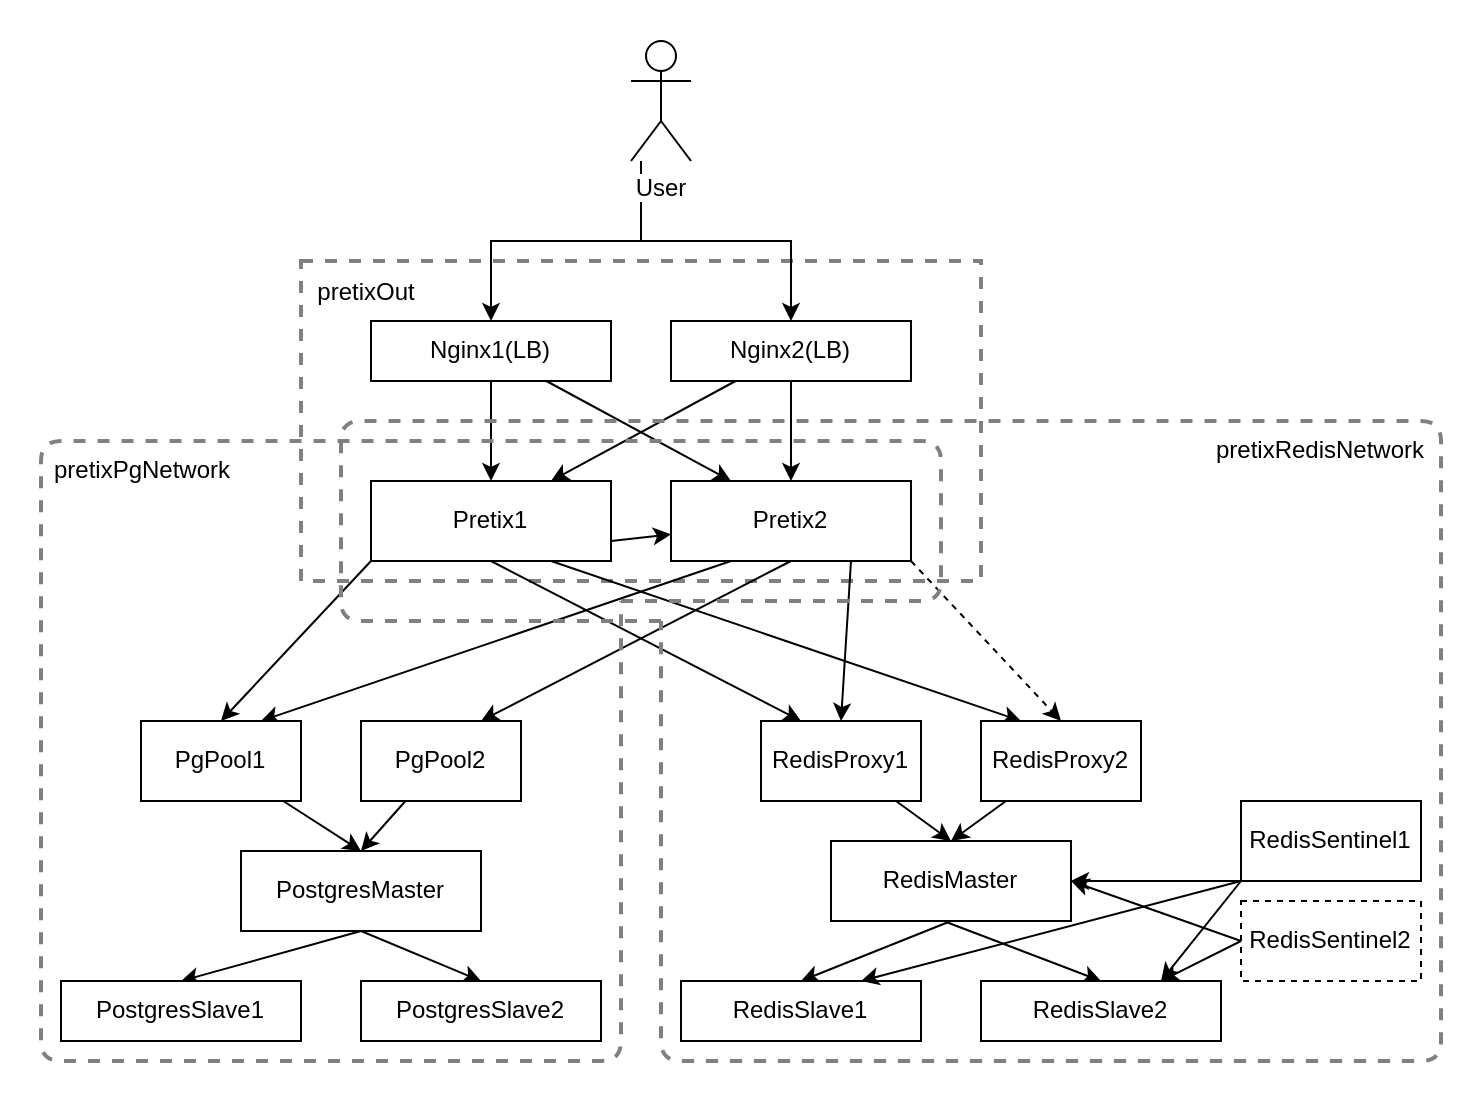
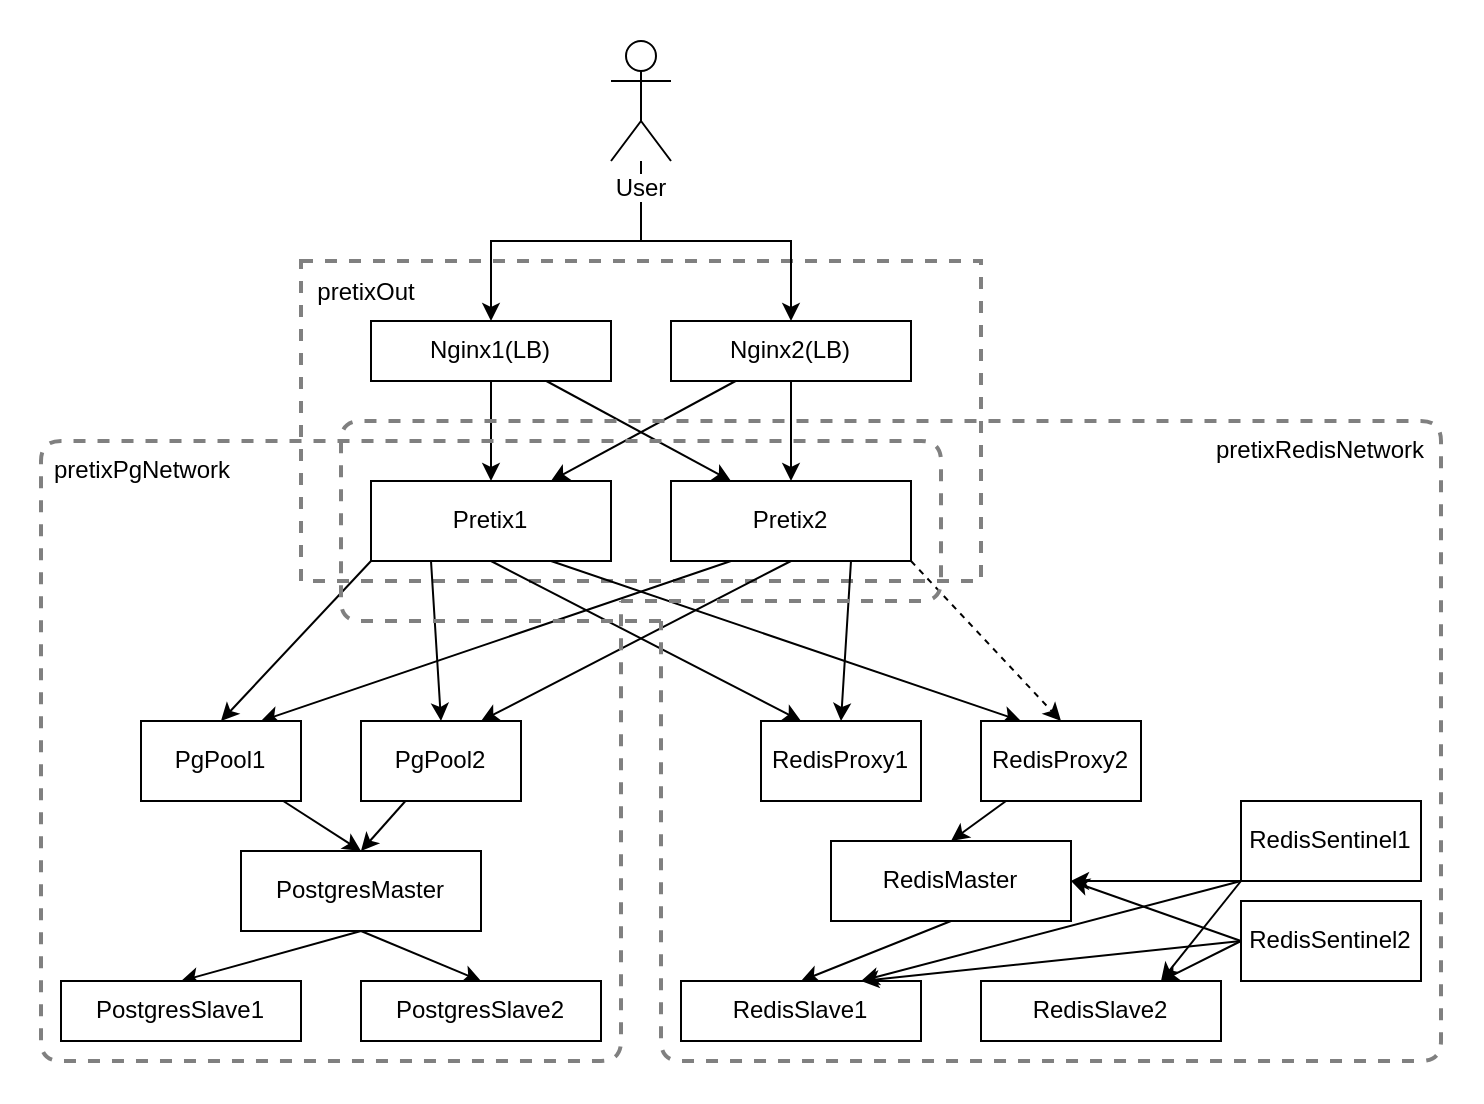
node "User": moved (661, 101) -> (641, 101)
edge "Pretix1" -> "Pretix2": now "Pretix1" -> "PgPool2"
edge "RedisProxy1" -> "RedisMaster": removed
edge "RedisMaster" -> "RedisSlave2": removed
node "RedisSentinel2": style dashed -> solid
edge "RedisSentinel2" -> "RedisSlave1": added
